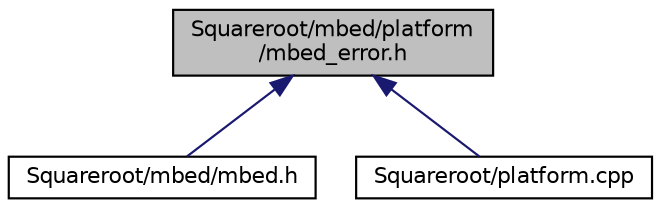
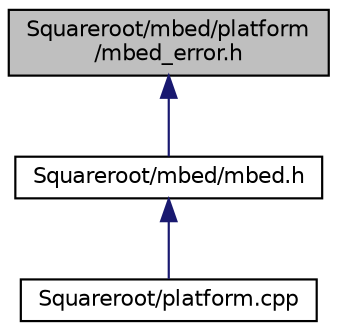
edge "Squareroot/platform.cpp" -> "Squareroot/mbed/platform /mbed_error.h": now "Squareroot/platform.cpp" -> "Squareroot/mbed/mbed.h"
